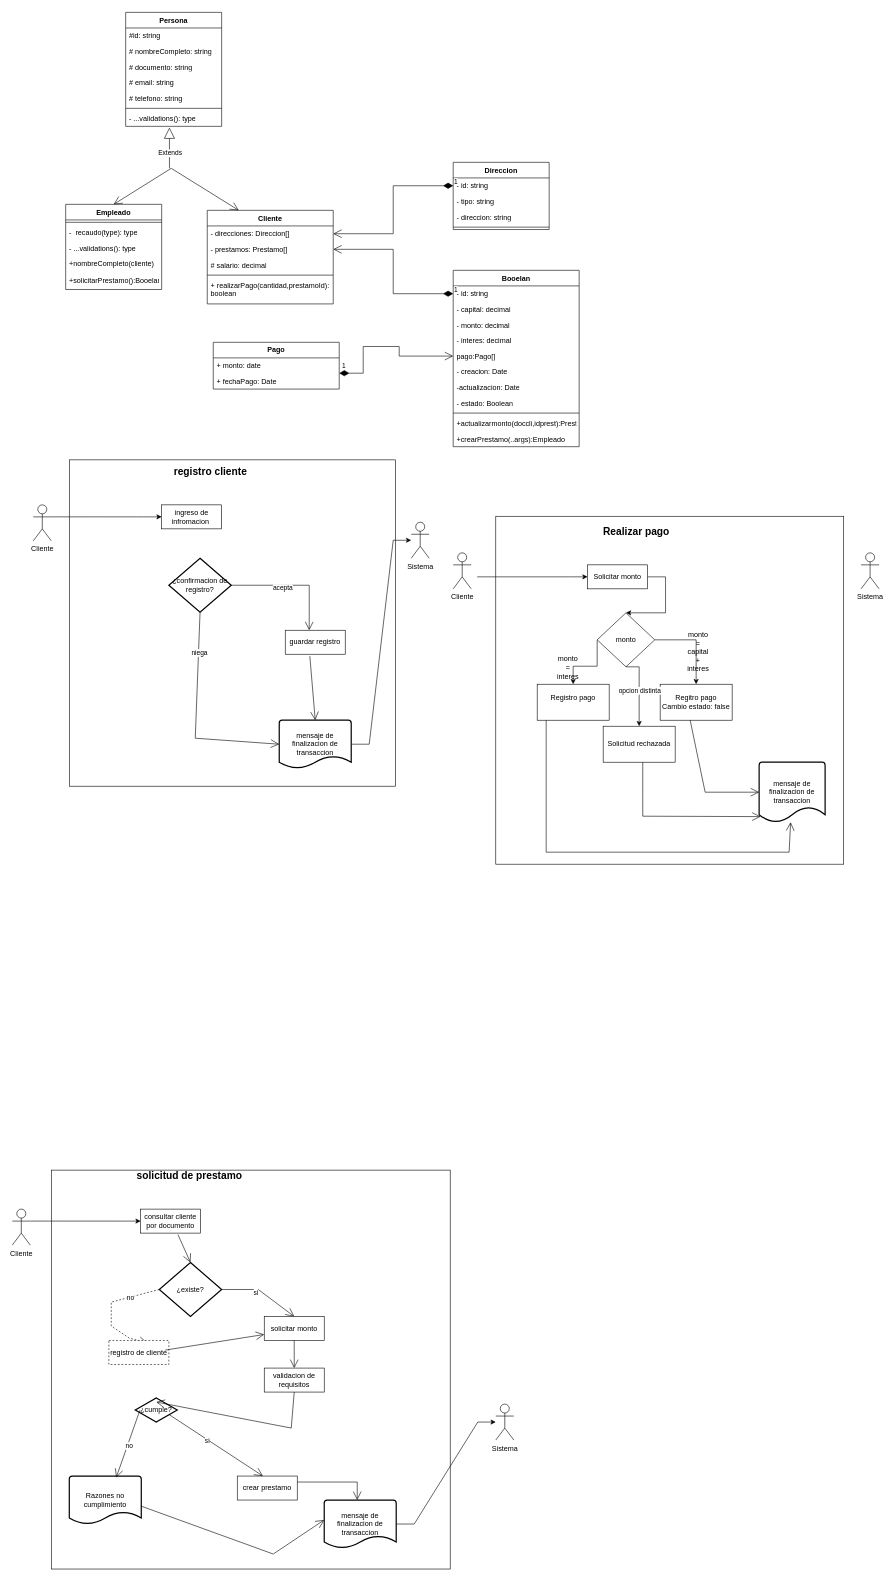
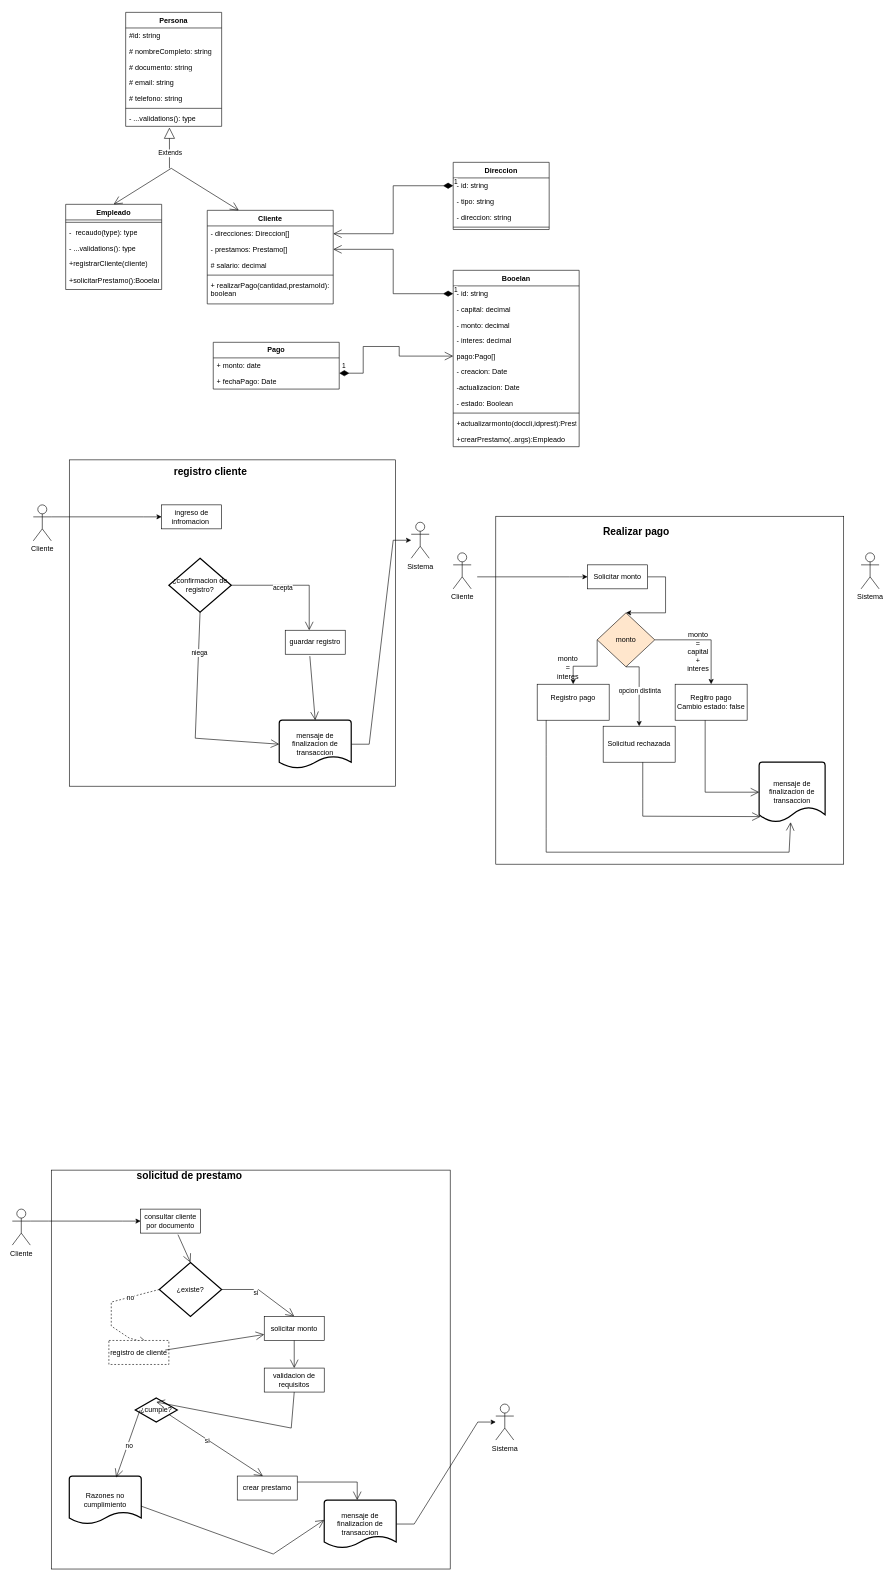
node "+nombreCompleto(cliente)": label "+nombreCompleto(cliente)" -> "+registrarCliente(cliente)"
node "monto": fillcolor #ffffff -> #ffe6cc
node "Regitro pago Cambio estado: false": moved (696, 702) -> (711, 702)
